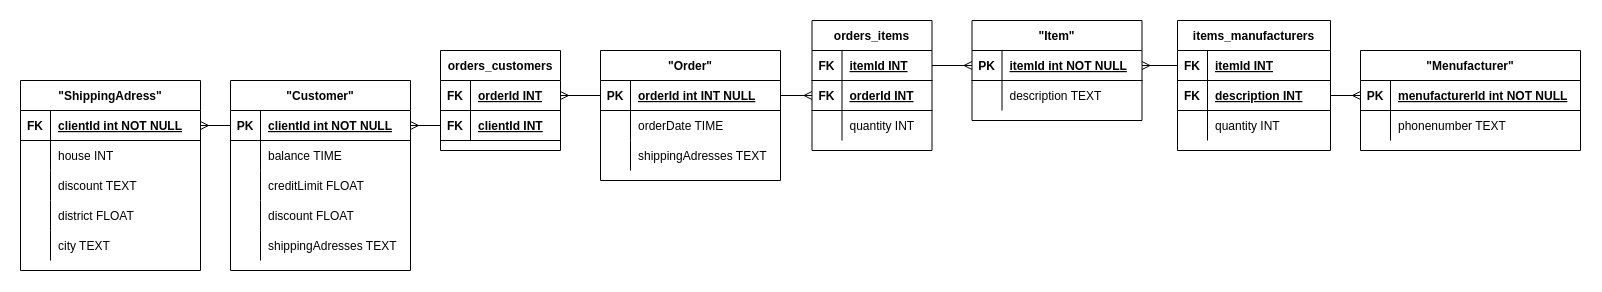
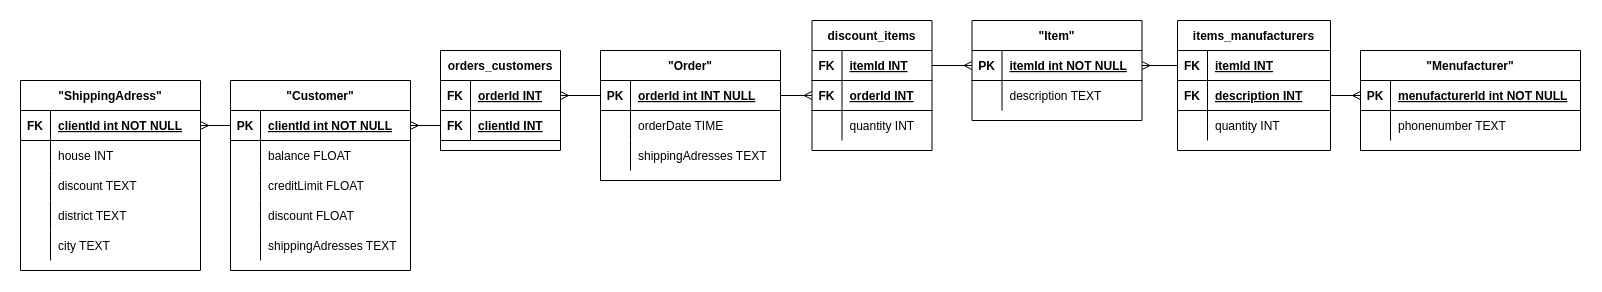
node "orders_items": label "orders_items" -> "discount_items"
node "balance TIME": label "balance TIME" -> "balance FLOAT"
node "district FLOAT": label "district FLOAT" -> "district TEXT"
